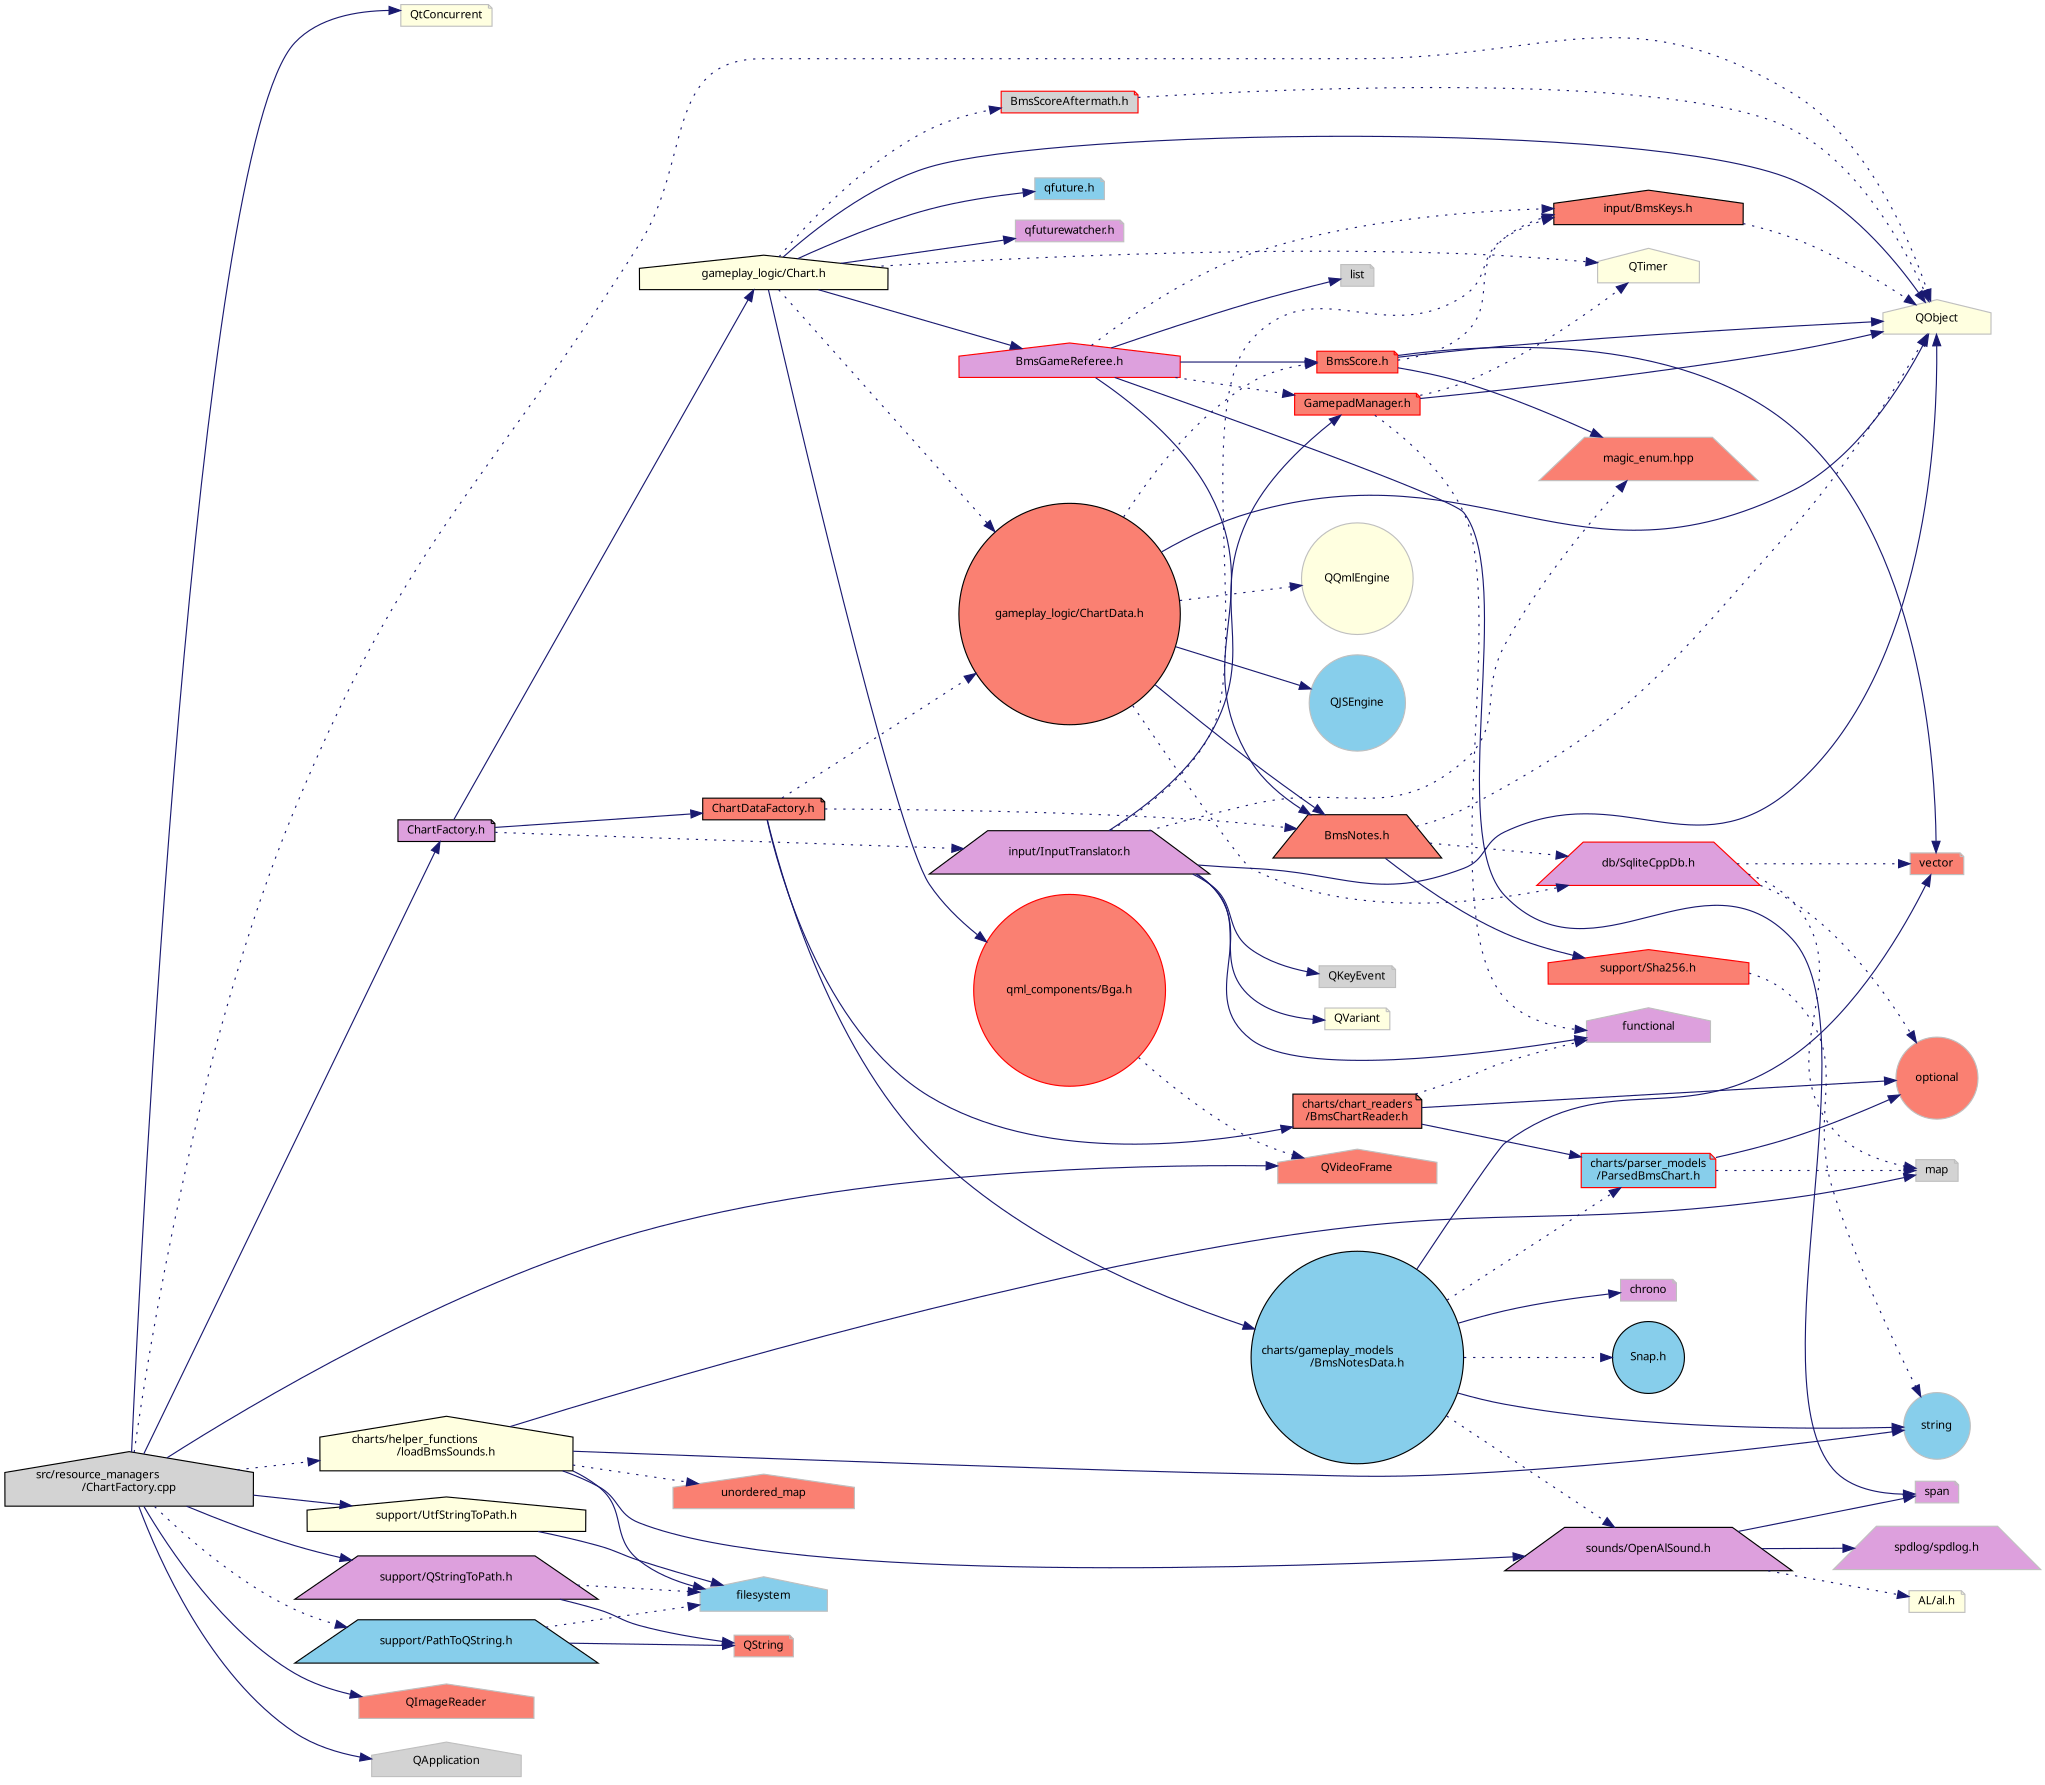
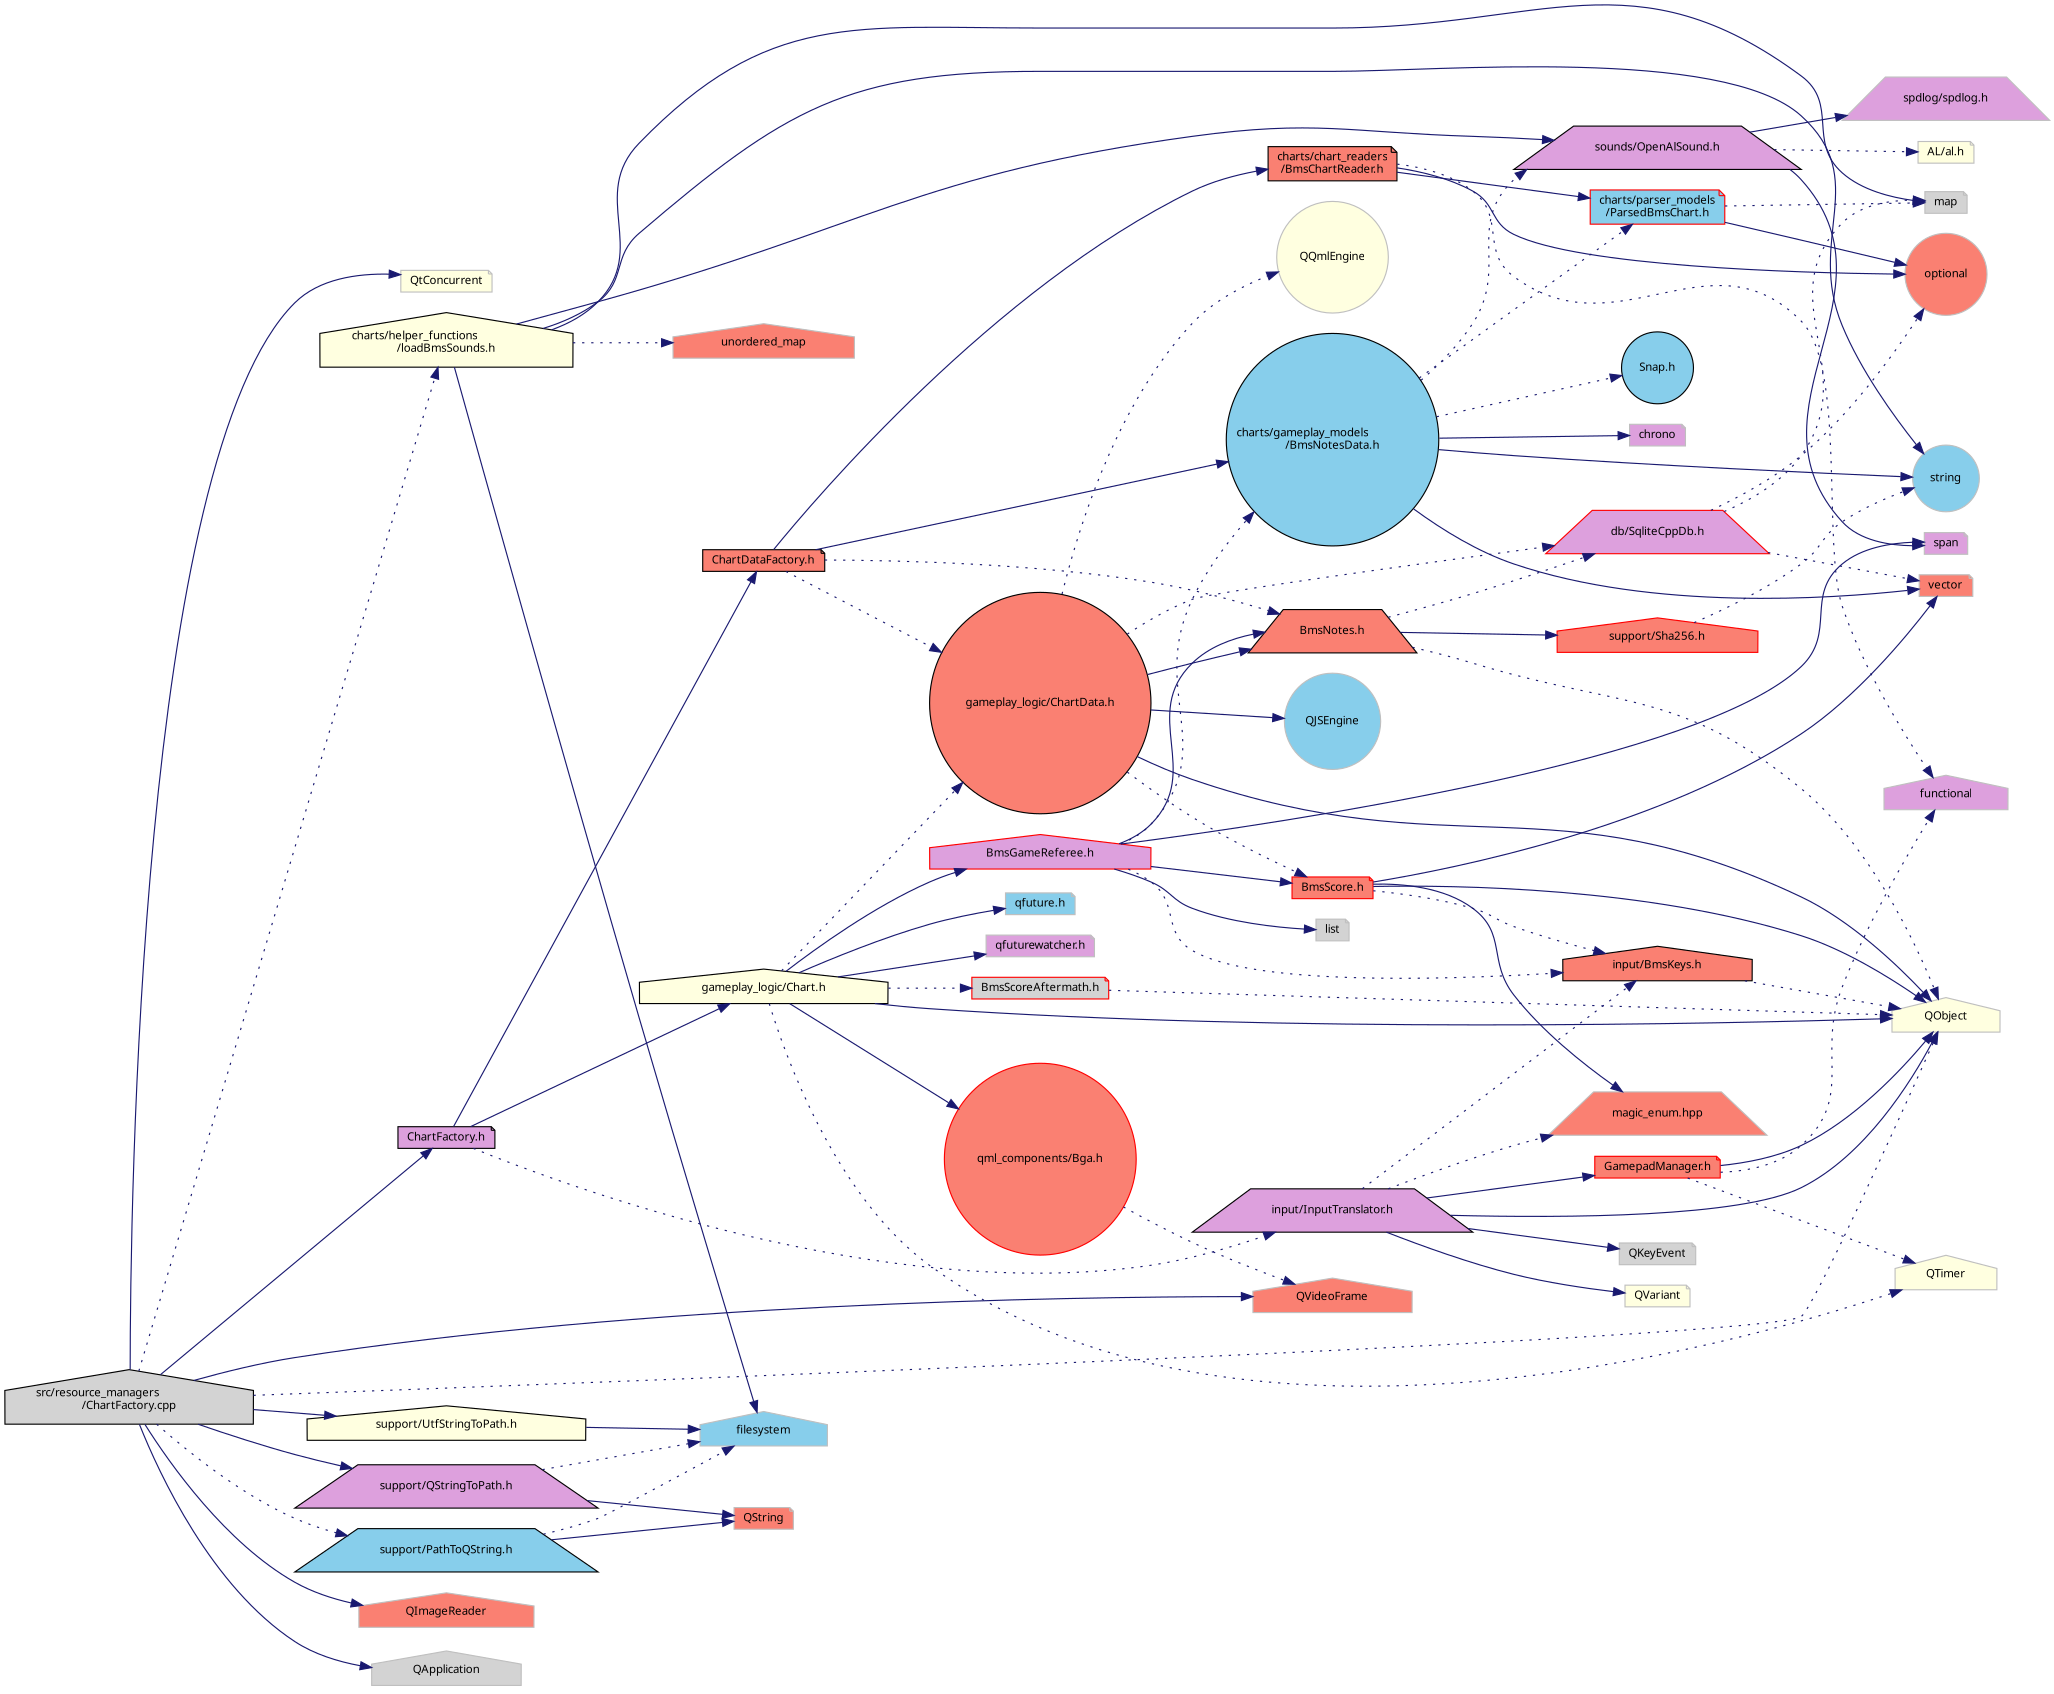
edge "BmsGameReferee.h" -> "GamepadManager.h": now "BmsGameReferee.h" -> "charts/gameplay_models /BmsNotesData.h"
edge "input/InputTranslator.h" -> "functional": removed
